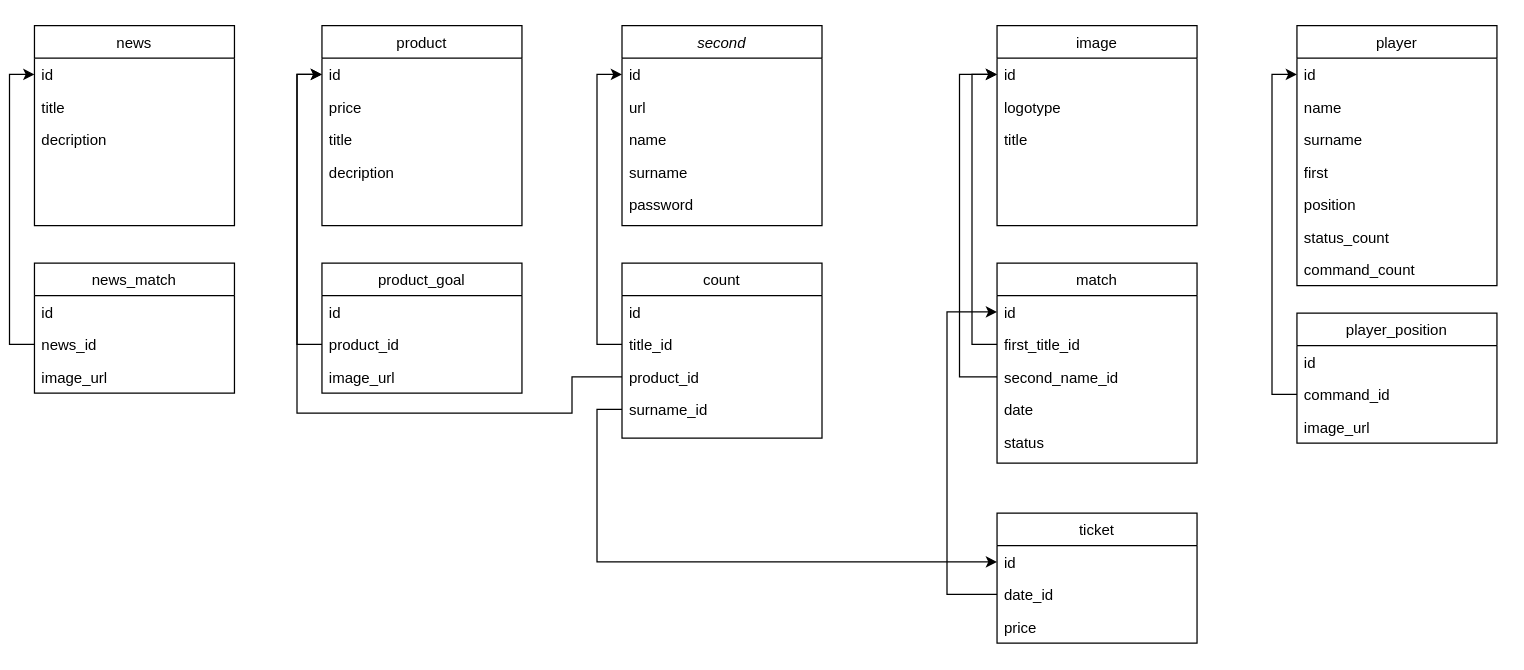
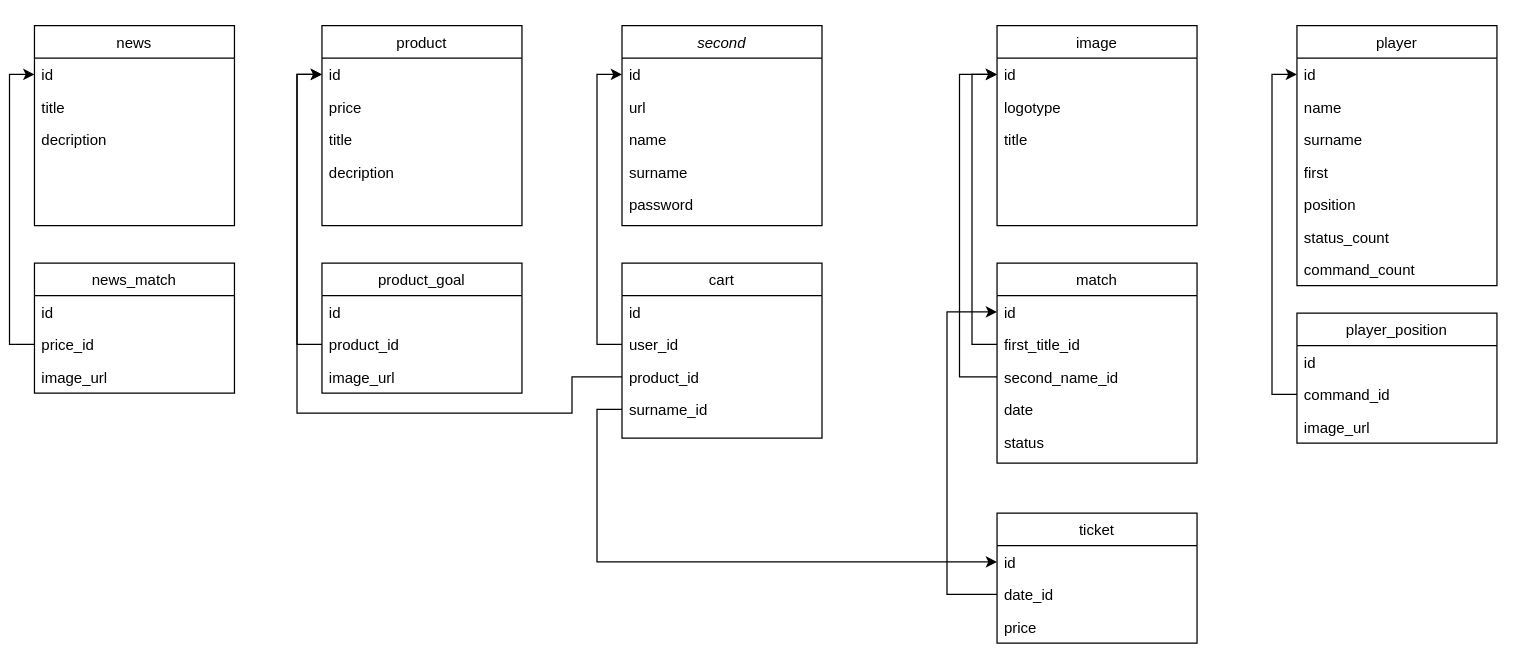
node "count": label "count" -> "cart"
node "news_id": label "news_id" -> "price_id"
node "title_id": label "title_id" -> "user_id"
